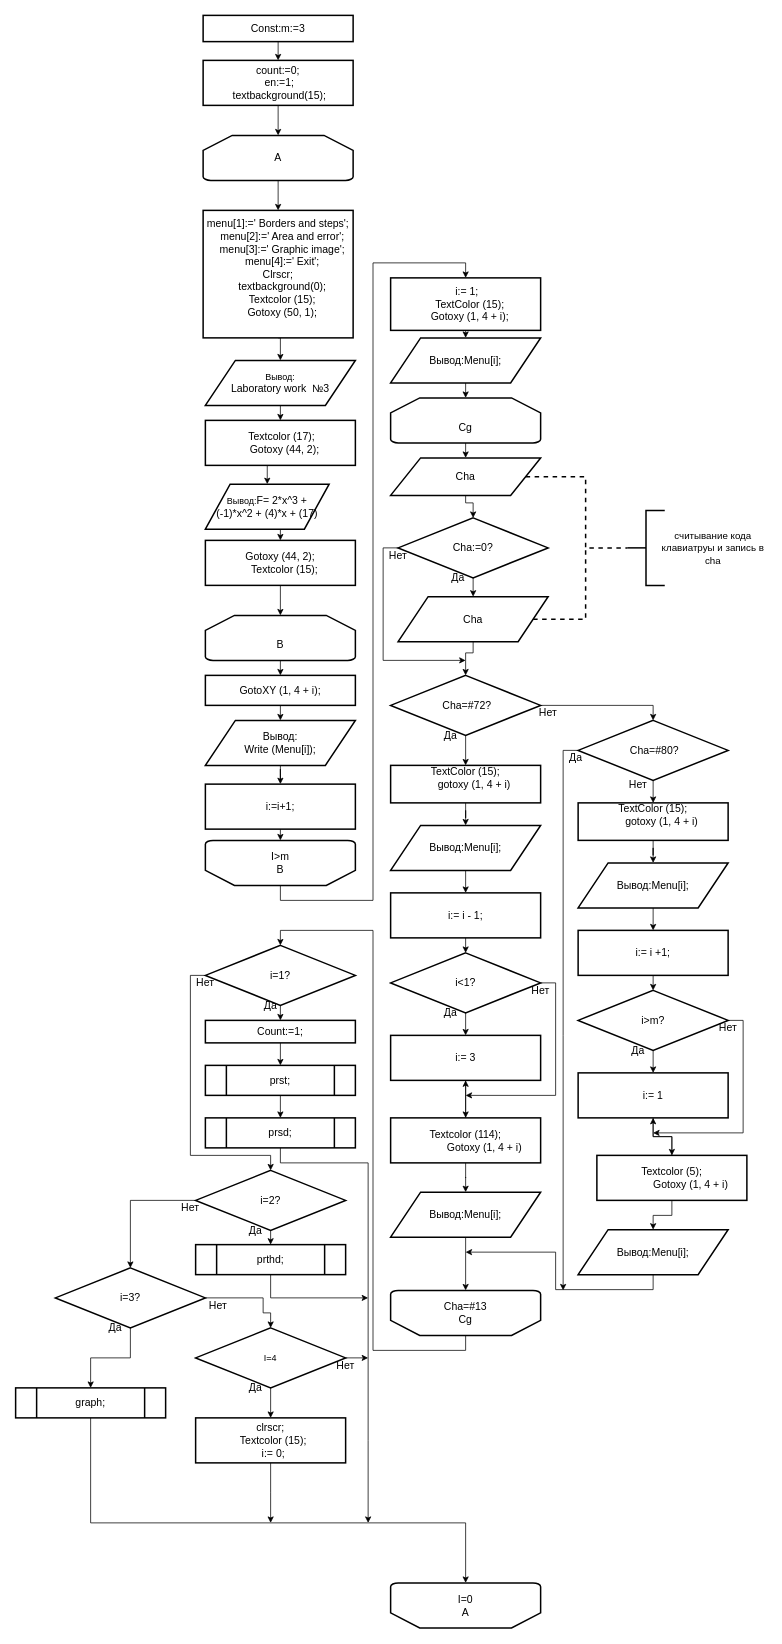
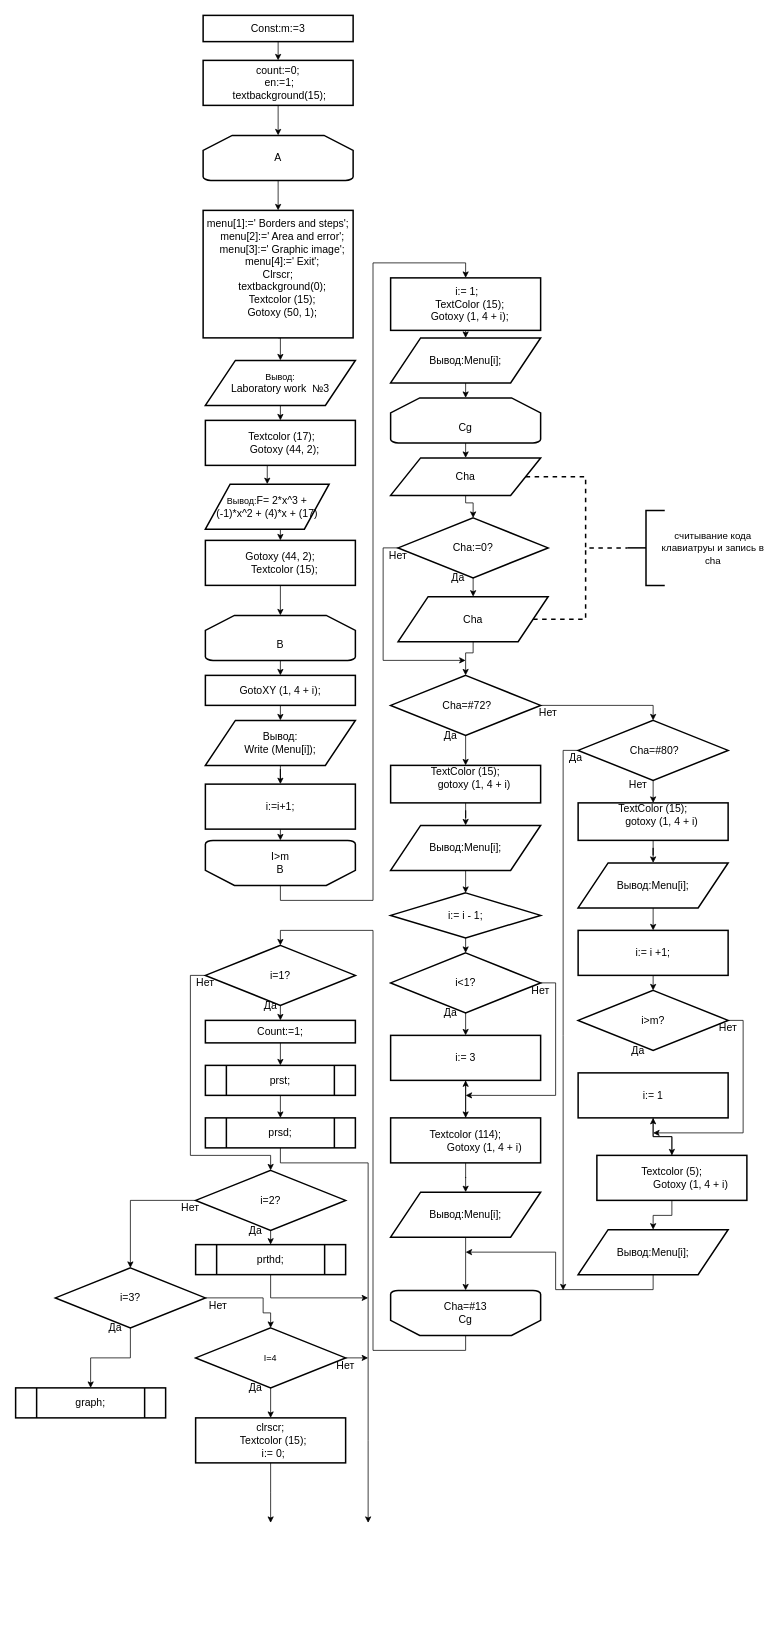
node "i:= i - 1;": shape rectangle -> diamond
edge "i>m?" -> "i:= 1": removed
edge "graph;" -> "I=0 A": removed
node "I=0 A": removed
